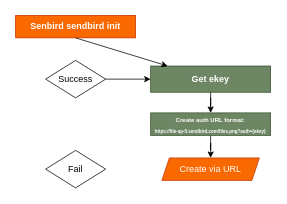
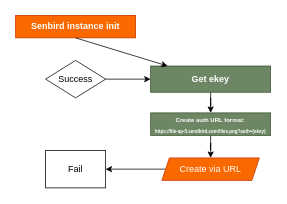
node "Senbird sendbird init": label "Senbird sendbird init" -> "Senbird instance init"
node "Fail": shape diamond -> rectangle
edge "Create via URL" -> "Fail": added
